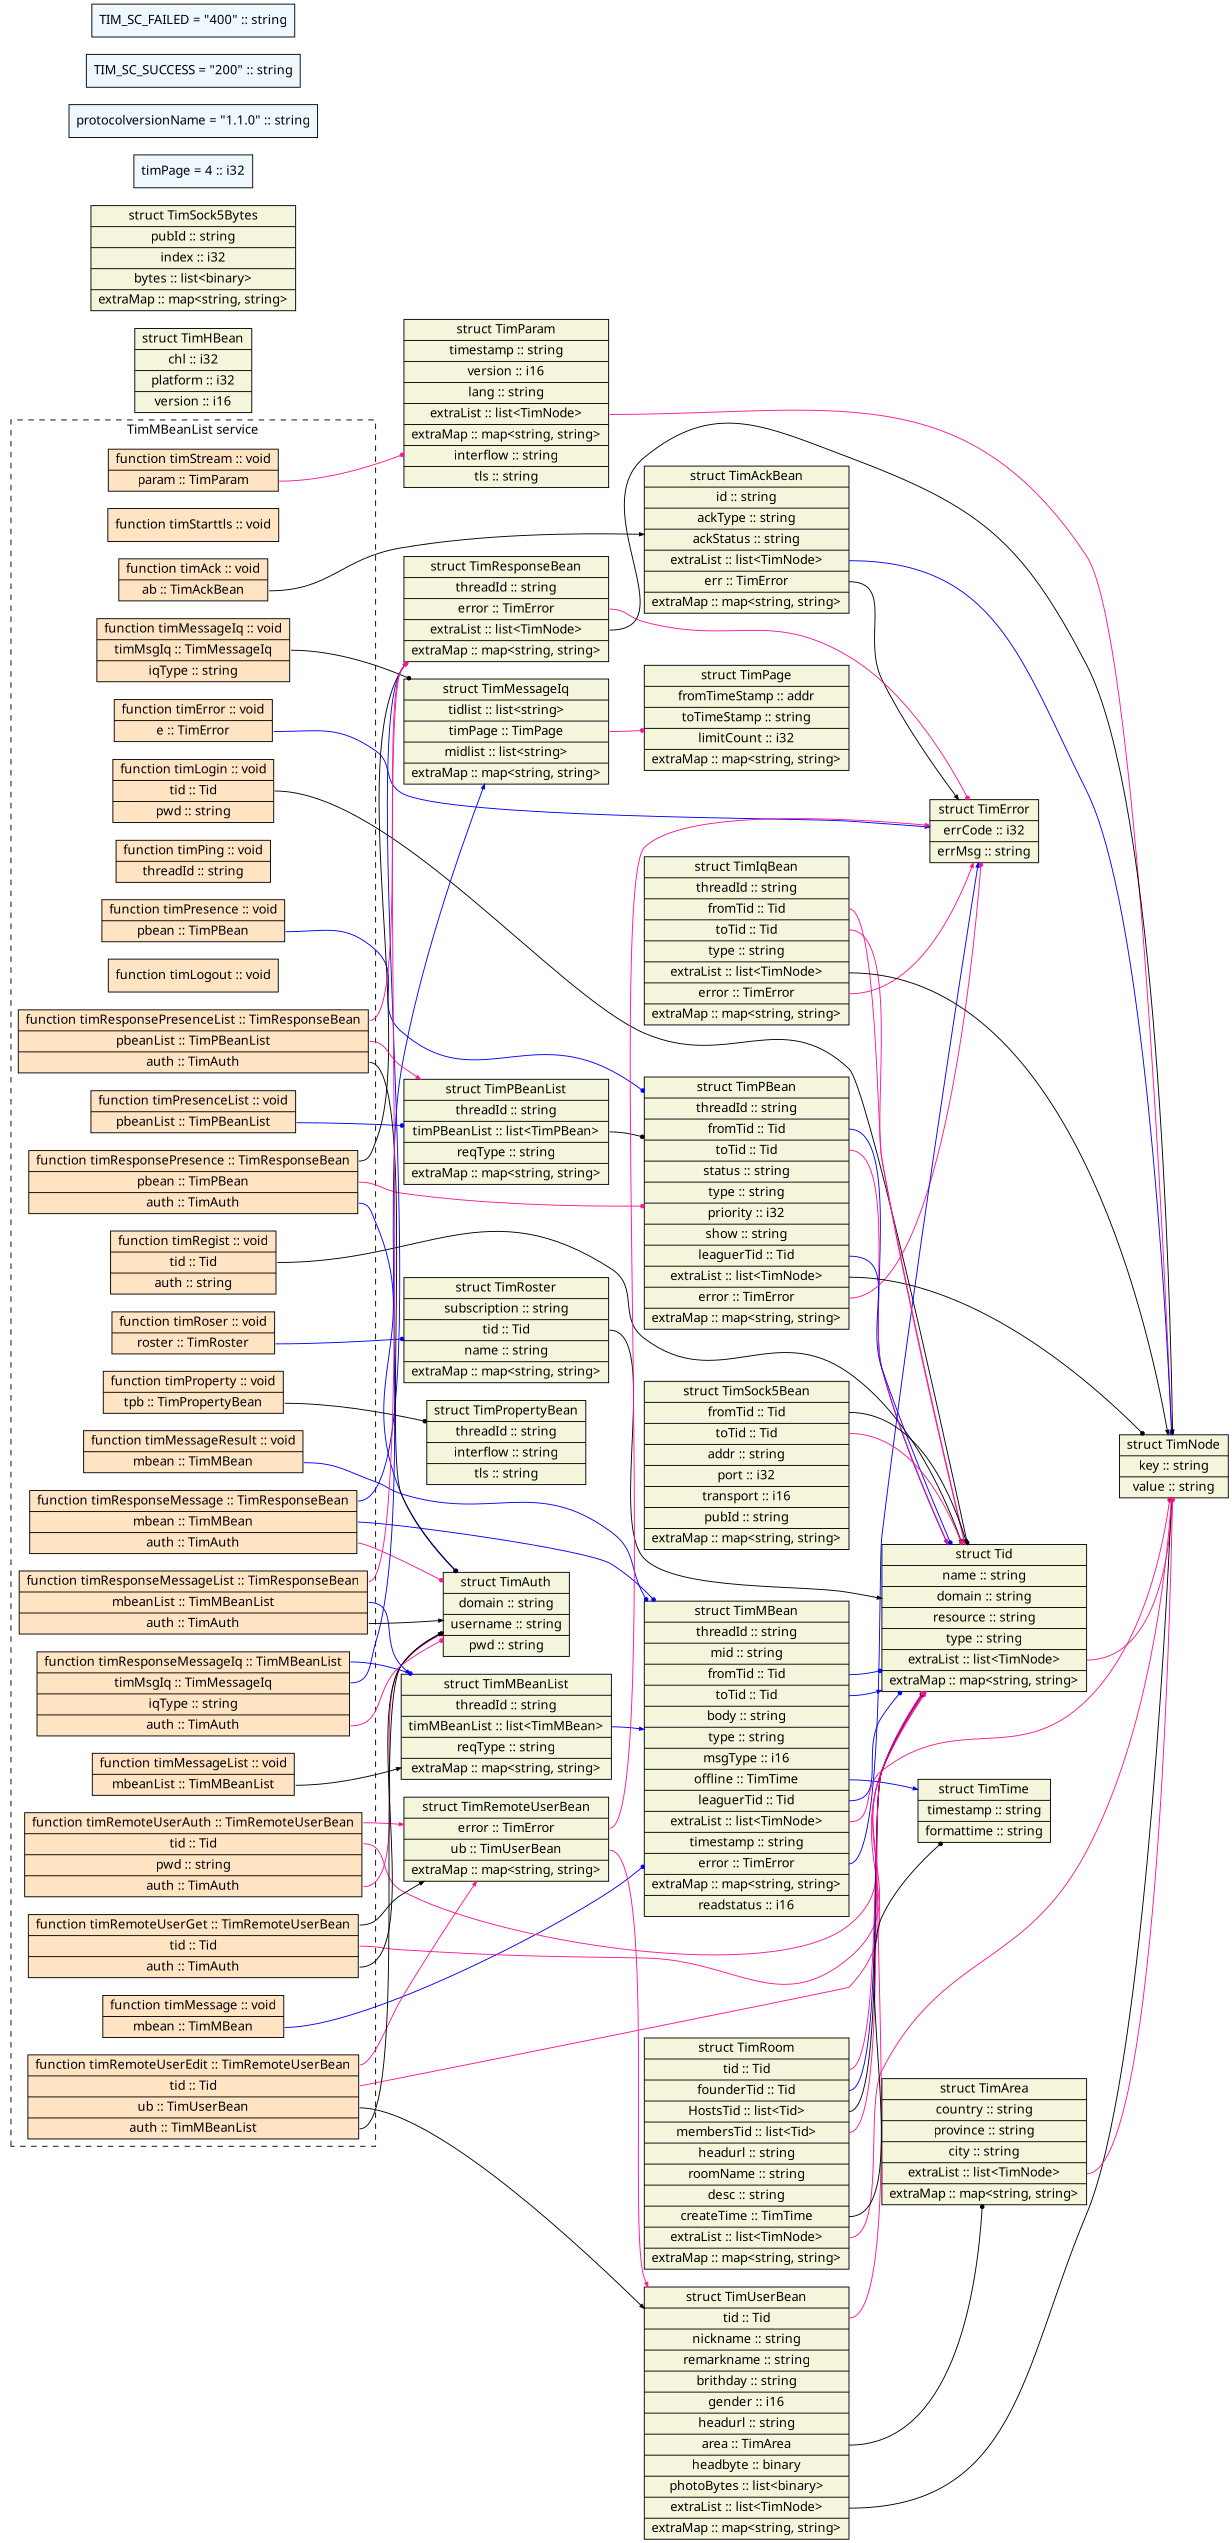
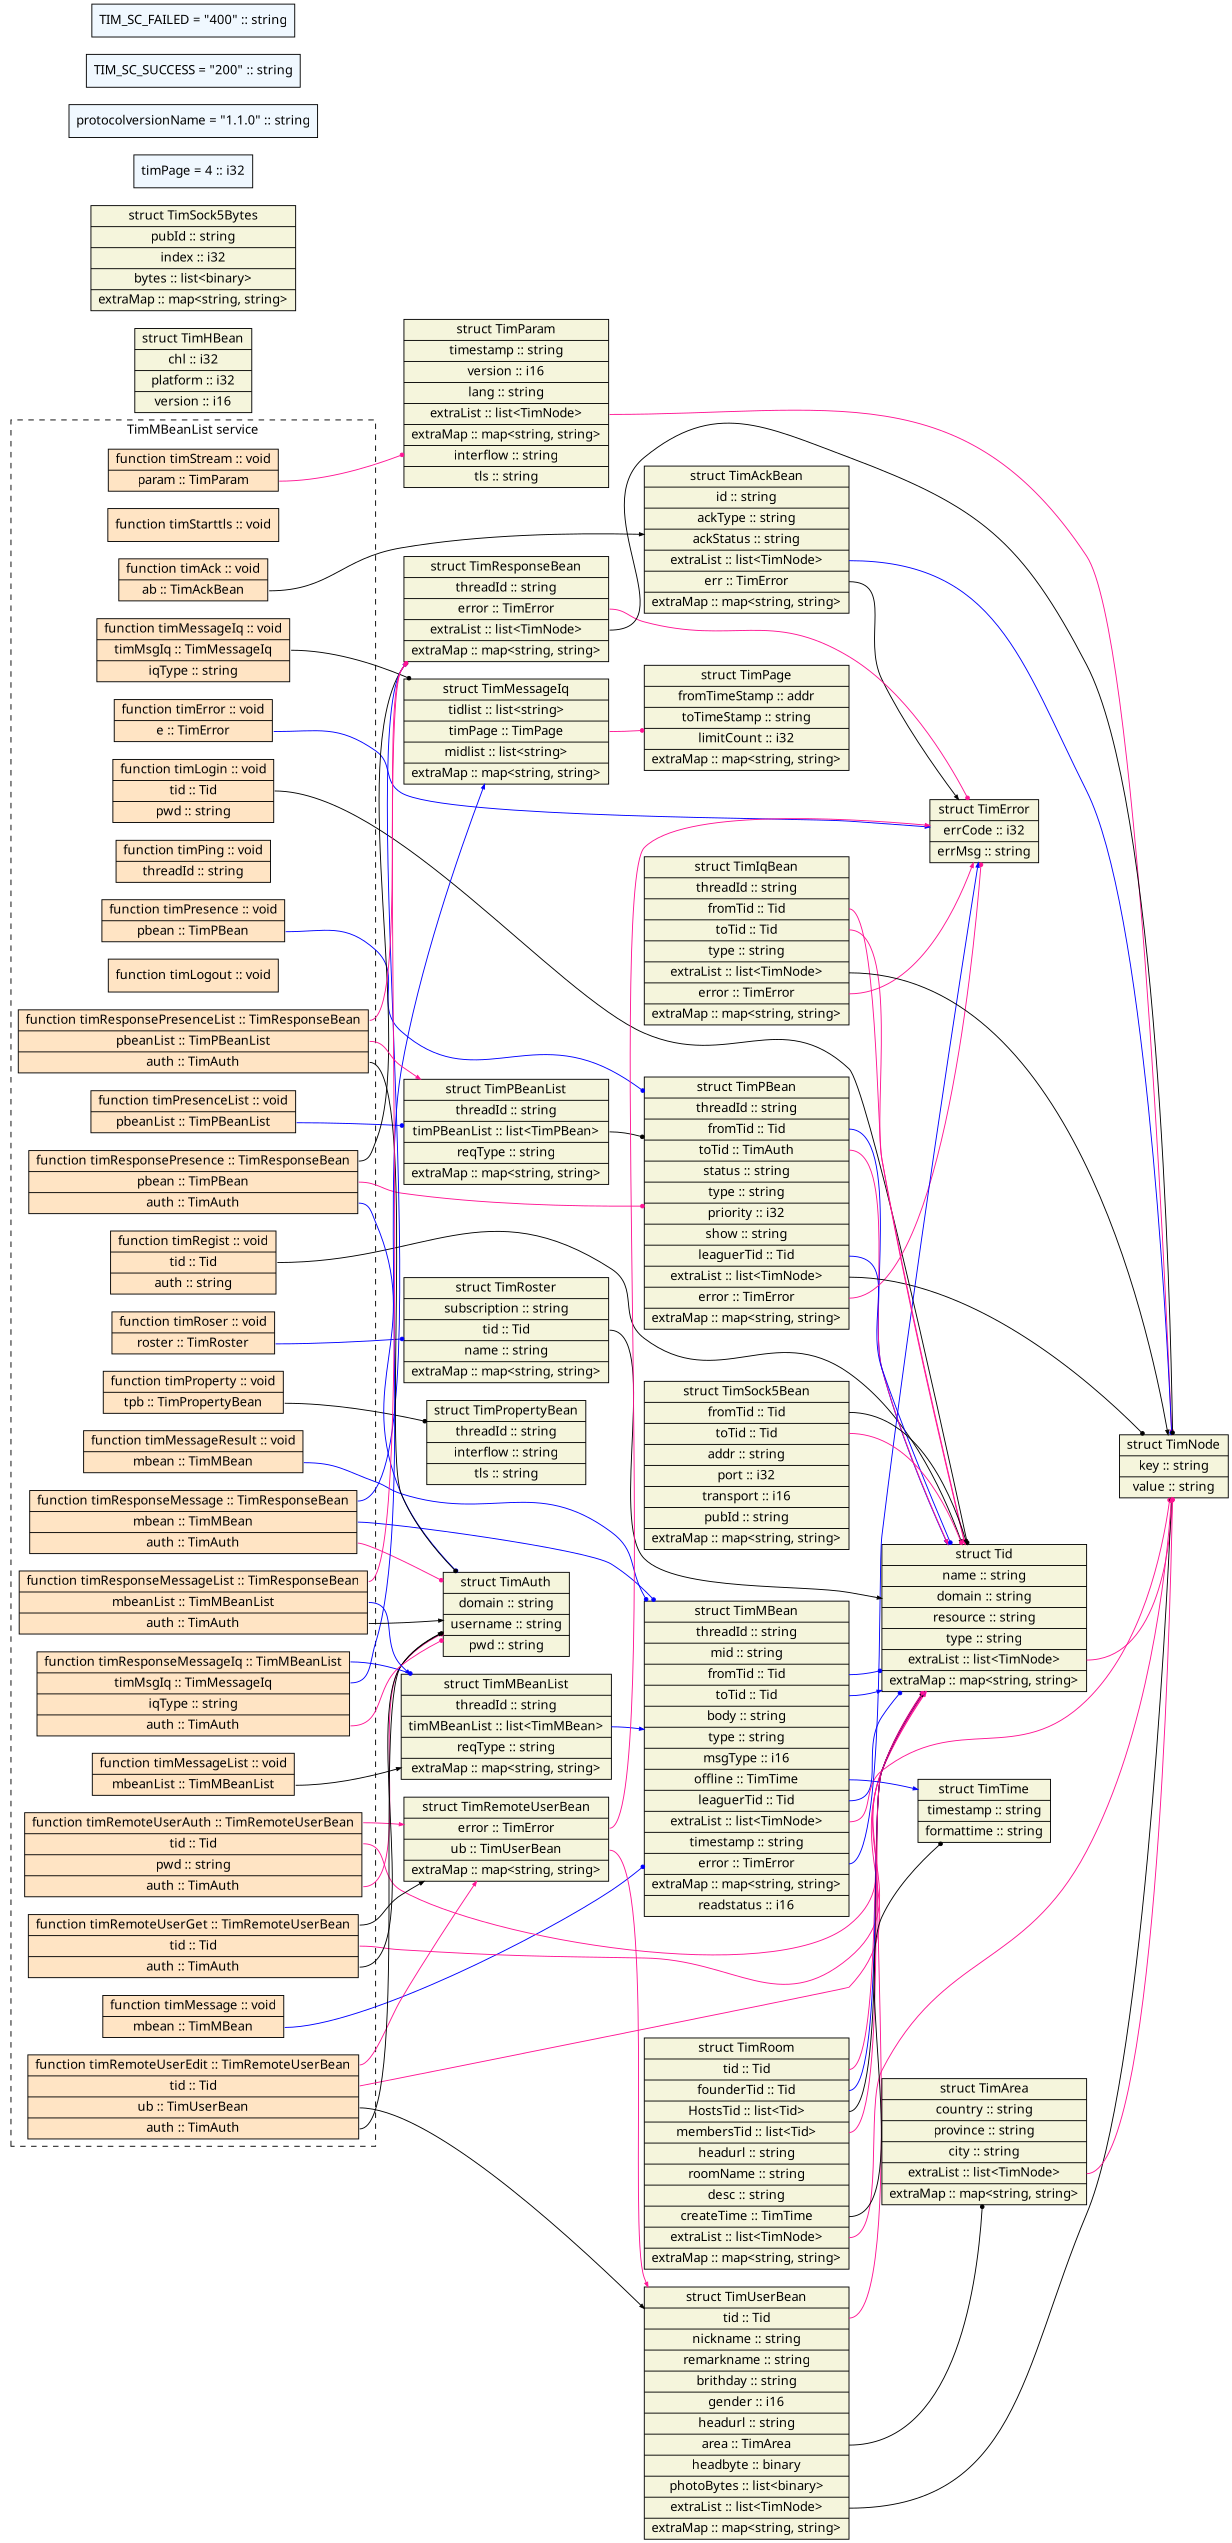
edge "struct TimResponseBean" -> "struct TimNode": arrowhead normal -> dot
node "struct TimPBean": text "toTid :: Tid" -> "toTid :: TimAuth"
node "function timRemoteUserEdit :: TimRemoteUserBean": text "auth :: TimMBeanList" -> "auth :: TimAuth"
